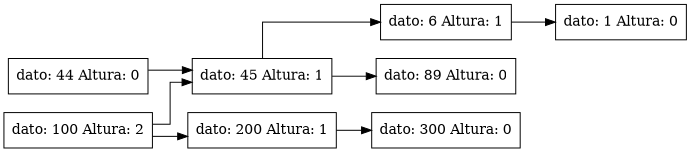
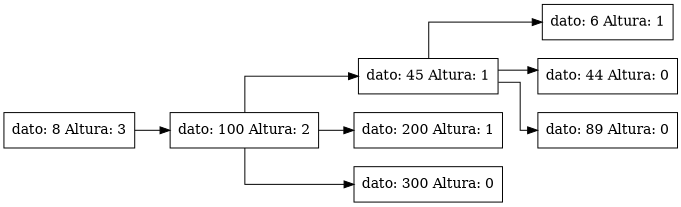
node "dato: 1 Altura: 0": removed
edge "dato: 44 Altura: 0" -> "dato: 45 Altura: 1": reversed
node "dato: 8 Altura: 3": added
edge "dato: 200 Altura: 1" -> "dato: 300 Altura: 0": now "dato: 100 Altura: 2" -> "dato: 300 Altura: 0"
